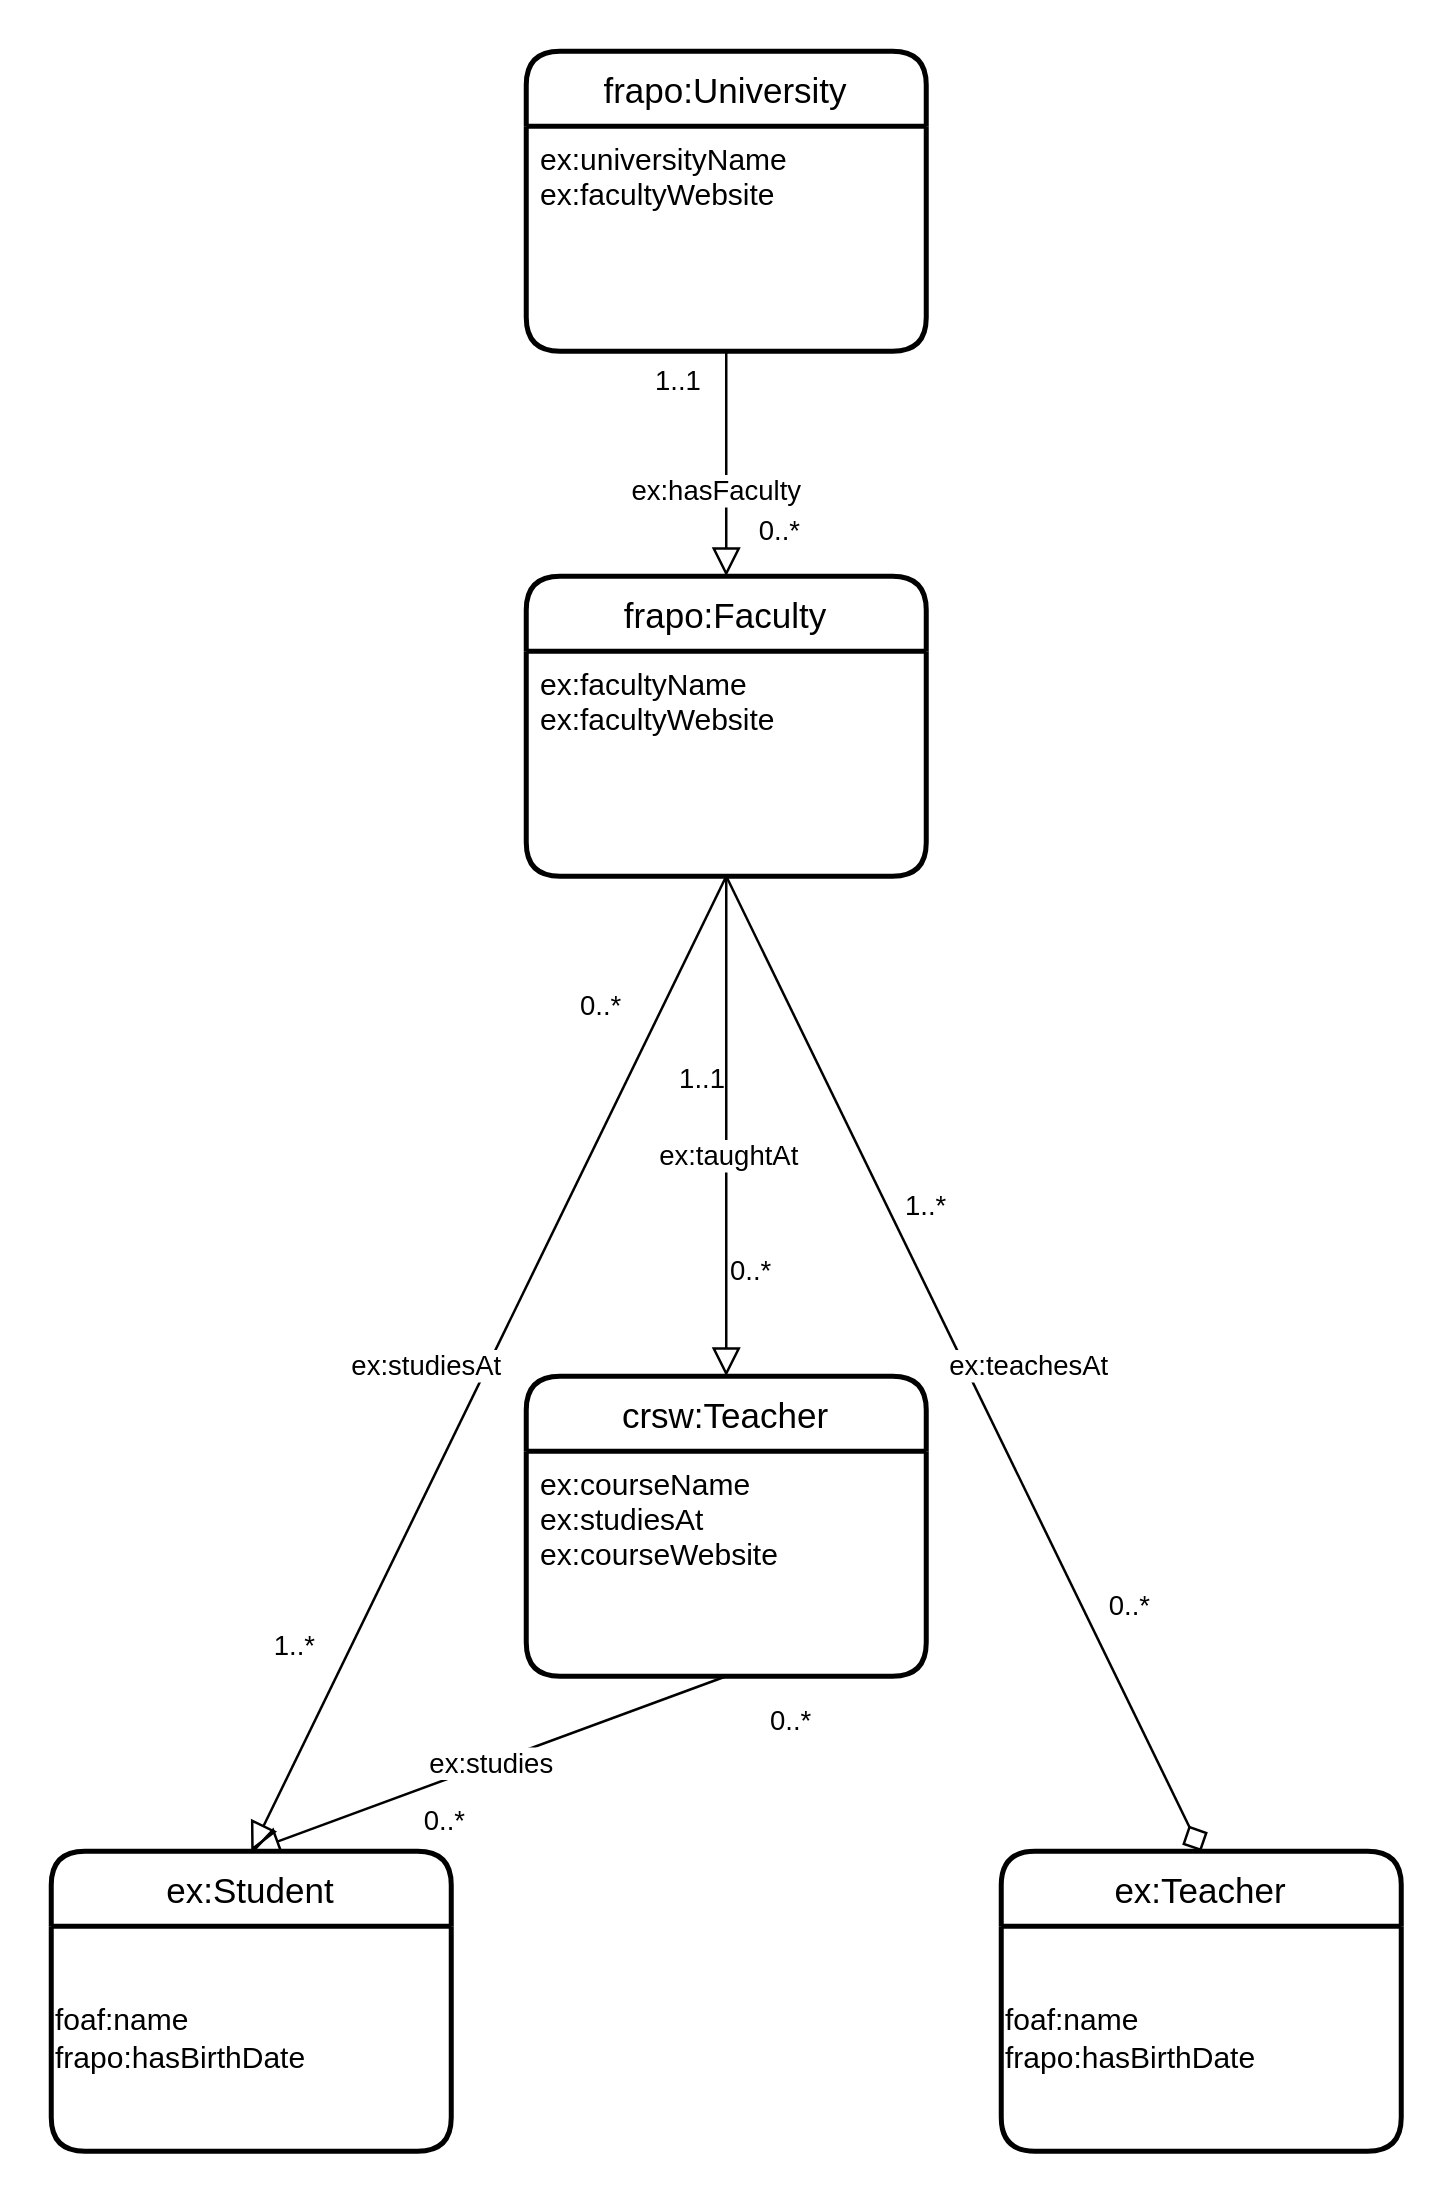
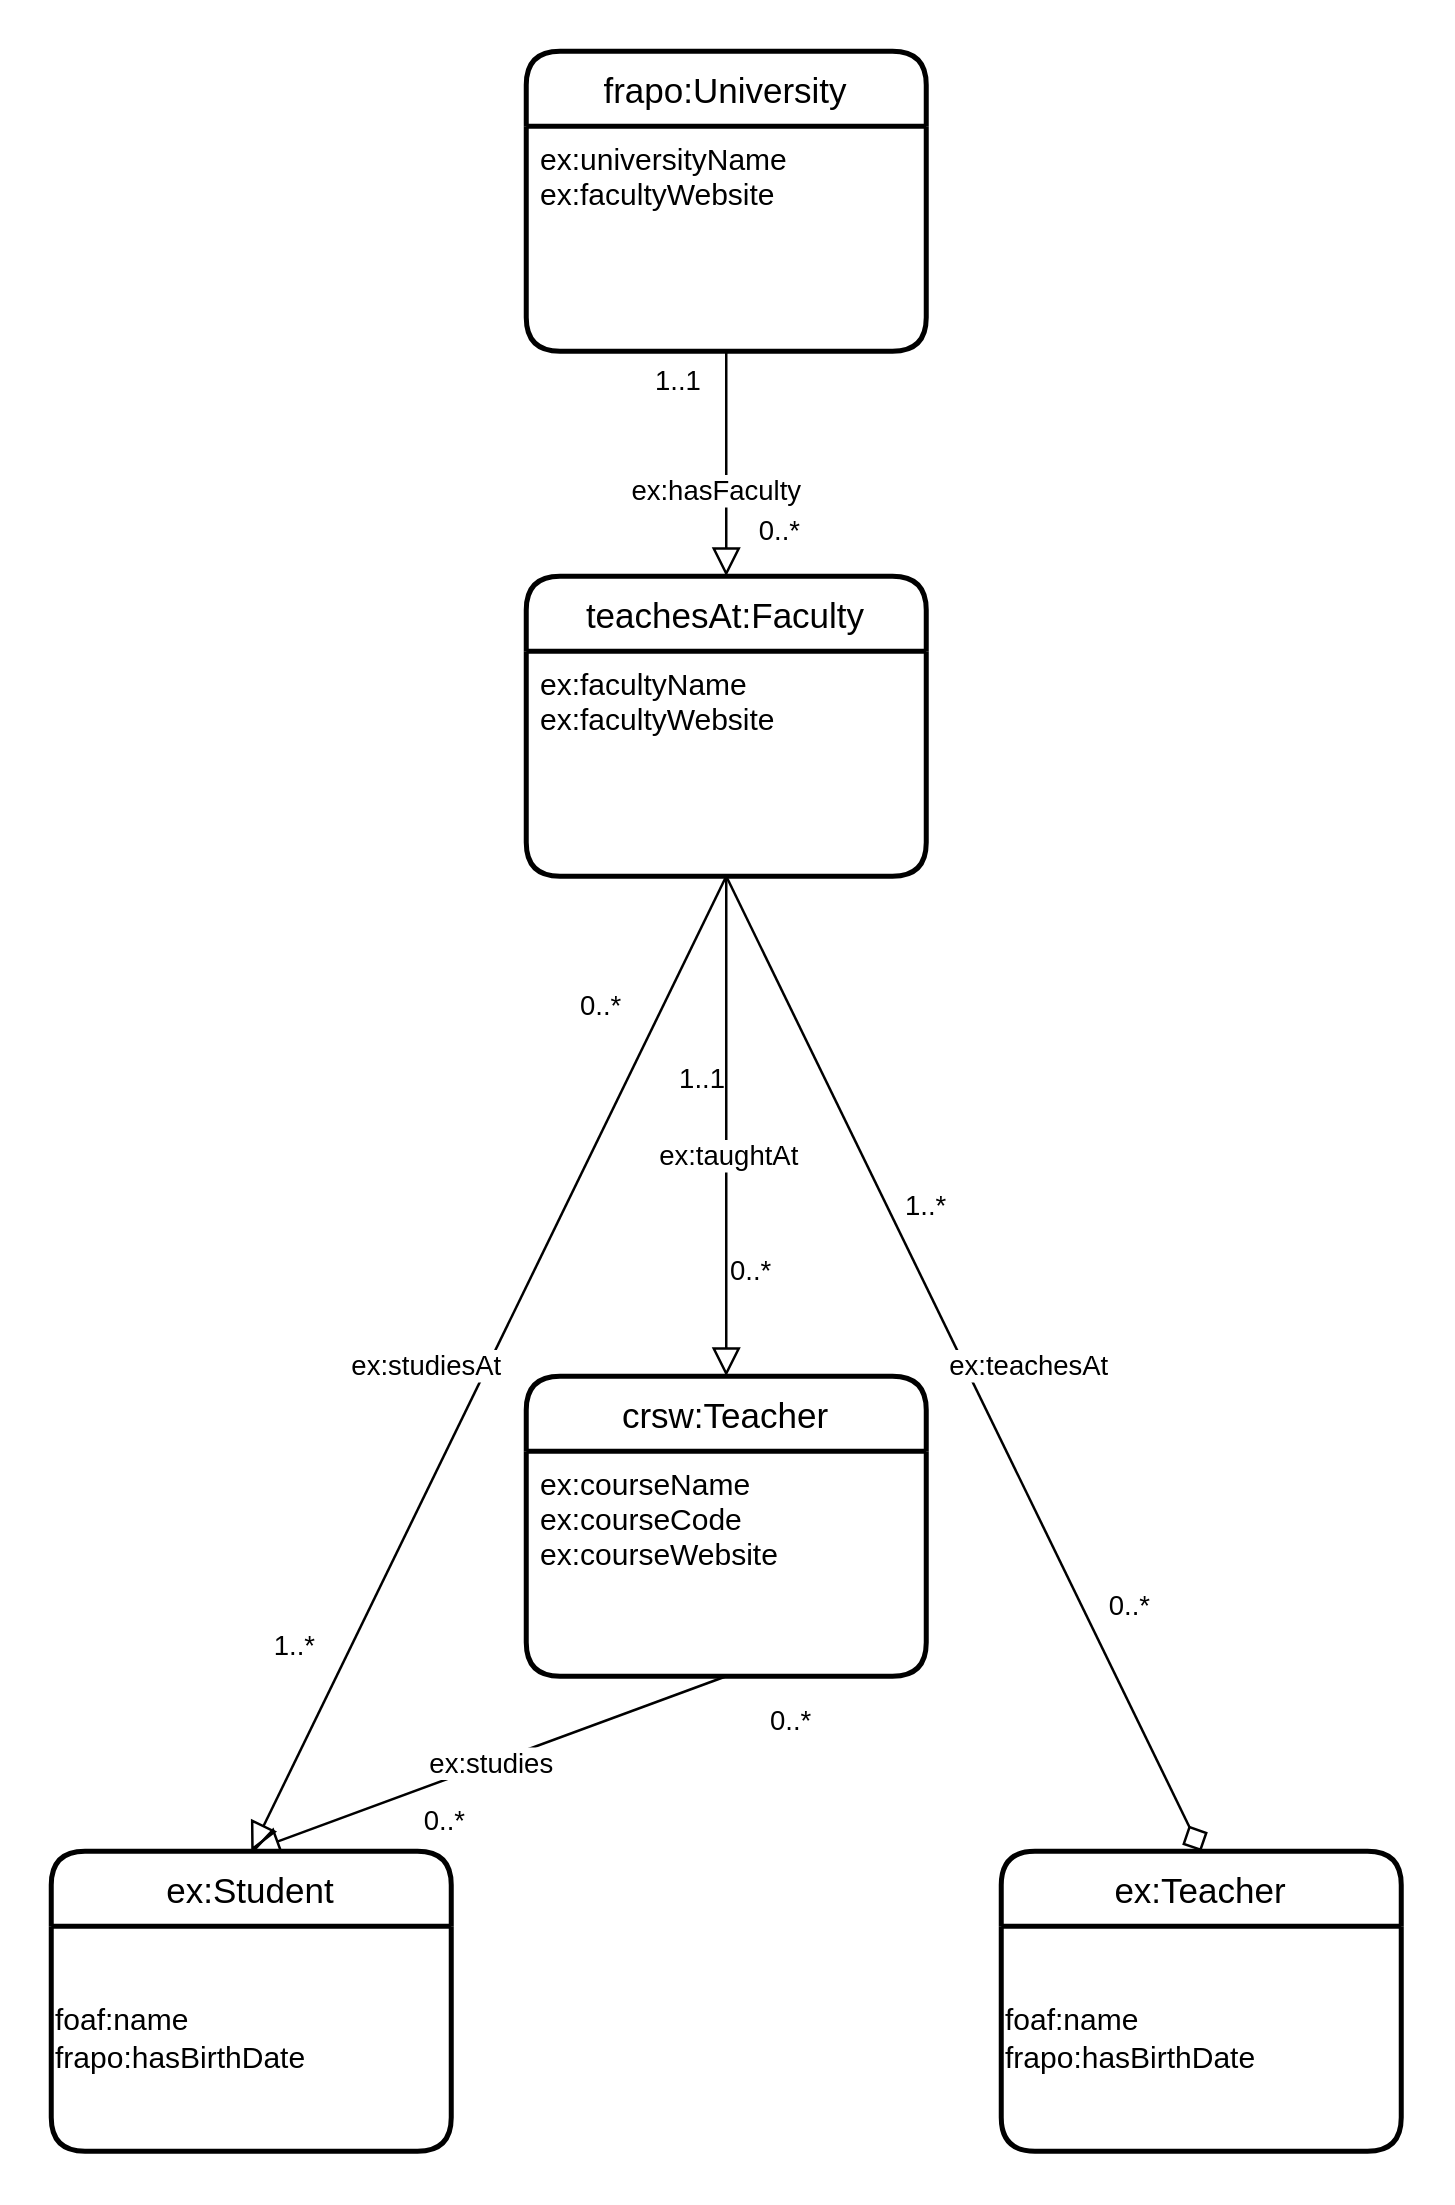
node "frapo:Faculty": label "frapo:Faculty" -> "teachesAt:Faculty"
node "ex:courseName ex:studiesAt ex:courseWebsite": label "ex:courseName ex:studiesAt ex:courseWebsite" -> "ex:courseName ex:courseCode ex:courseWebsite"
